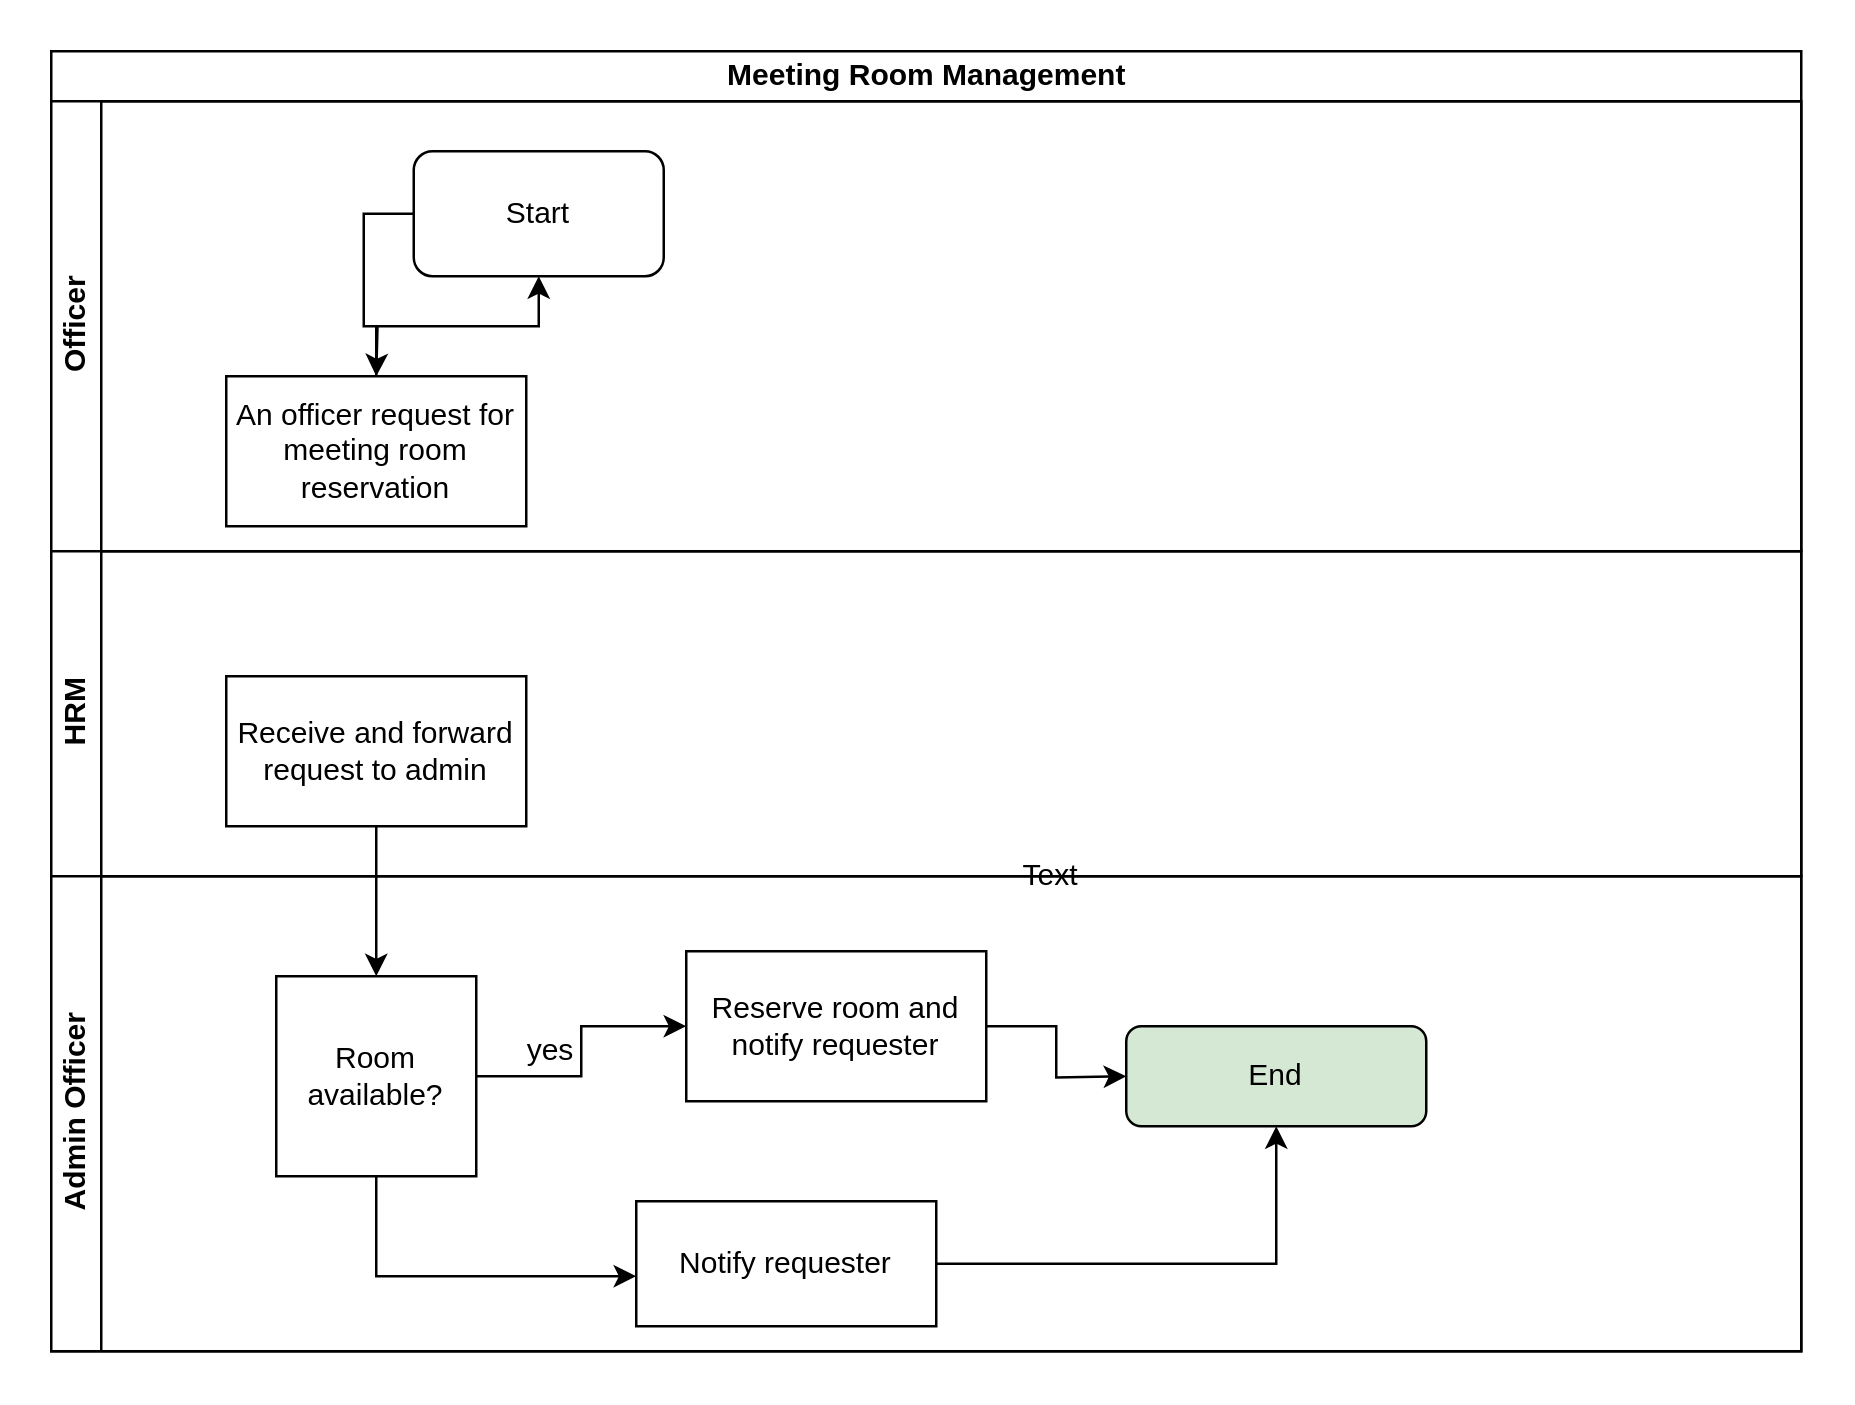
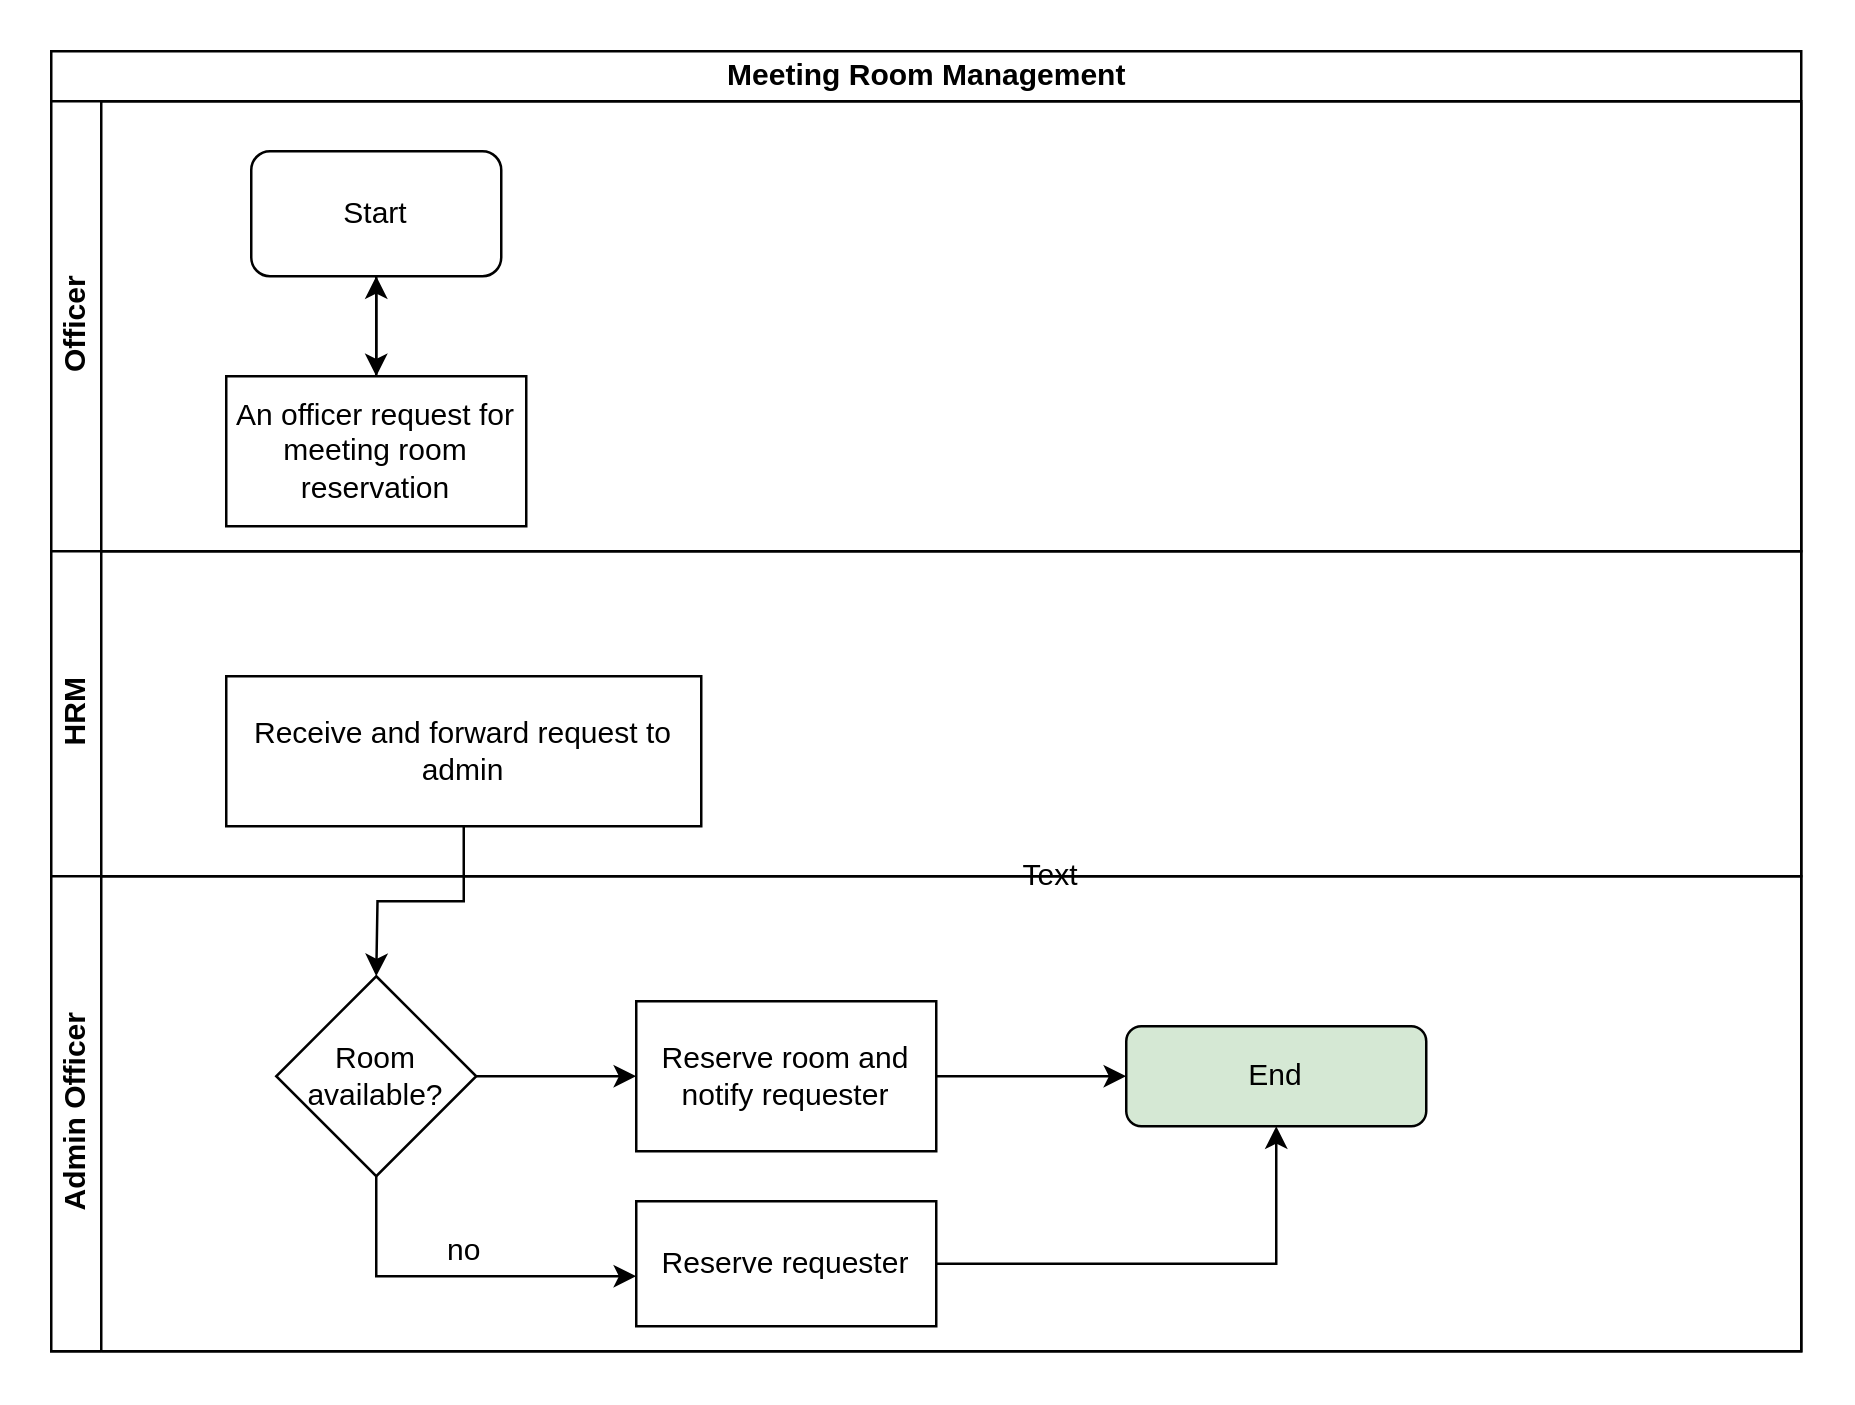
node "Start": moved (539, 214) -> (376, 214)
node "Receive and forward request to admin": size 300x150 -> 475x150
node "Reserve room and notify requester": moved (836, 1026) -> (786, 1076)
node "yes": removed
node "Room available?": shape rectangle -> diamond
node "no": added
node "Notify requester": label "Notify requester" -> "Reserve requester"
